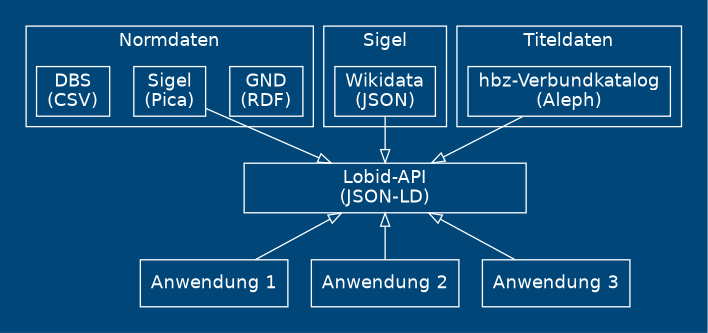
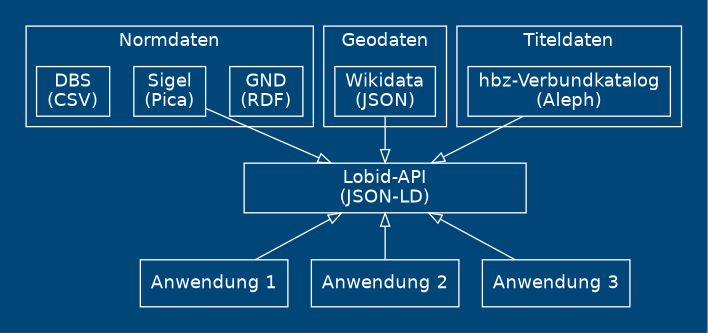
cluster "Sigel": label "Sigel" -> "Geodaten"
